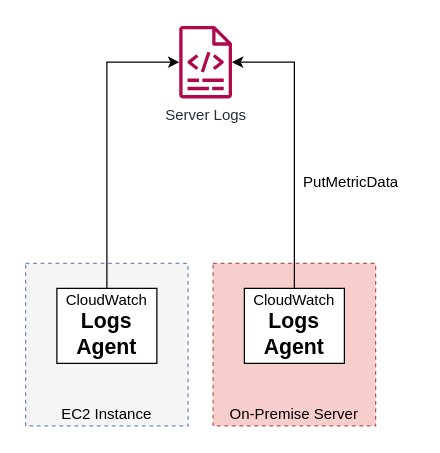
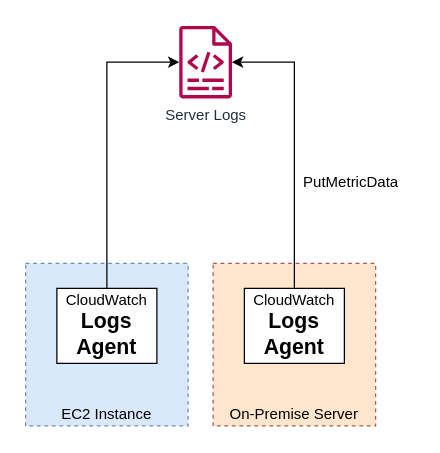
node "EC2 Instance": fillcolor #f5f5f5 -> #dae8fc
node "On-Premise Server": fillcolor #f8cecc -> #ffe6cc
